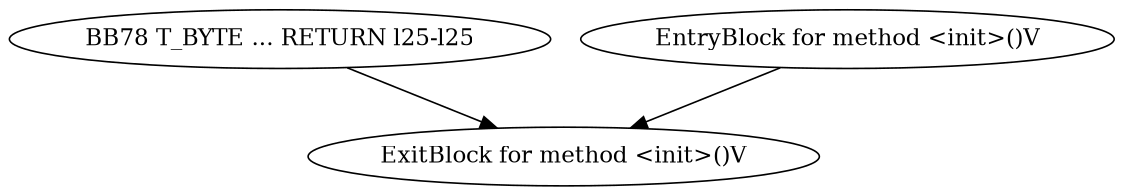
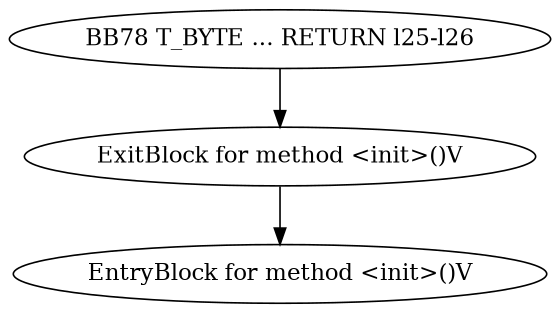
node "BB78 T_BYTE ... RETURN l25-l25": label "BB78 T_BYTE ... RETURN l25-l25" -> "BB78 T_BYTE ... RETURN l25-l26"
edge "EntryBlock for method <init>()V" -> "ExitBlock for method <init>()V": reversed
